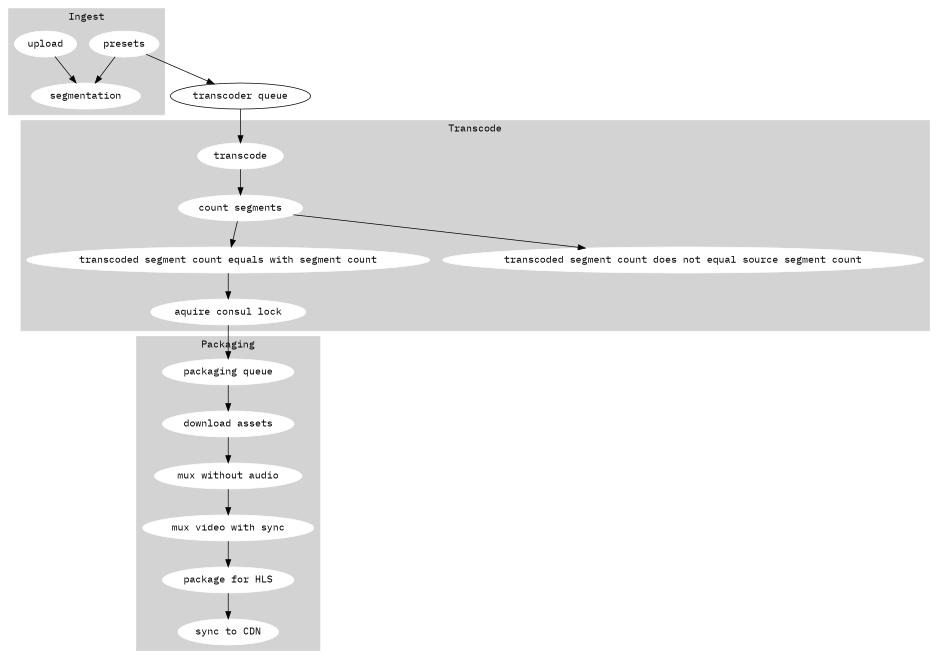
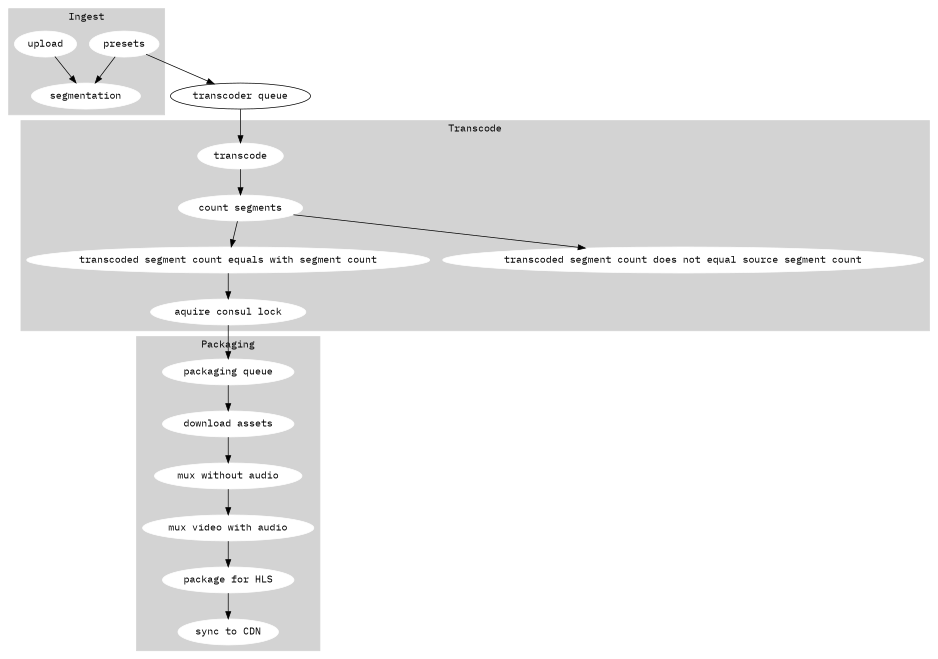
node "mux video with sync": label "mux video with sync" -> "mux video with audio"
